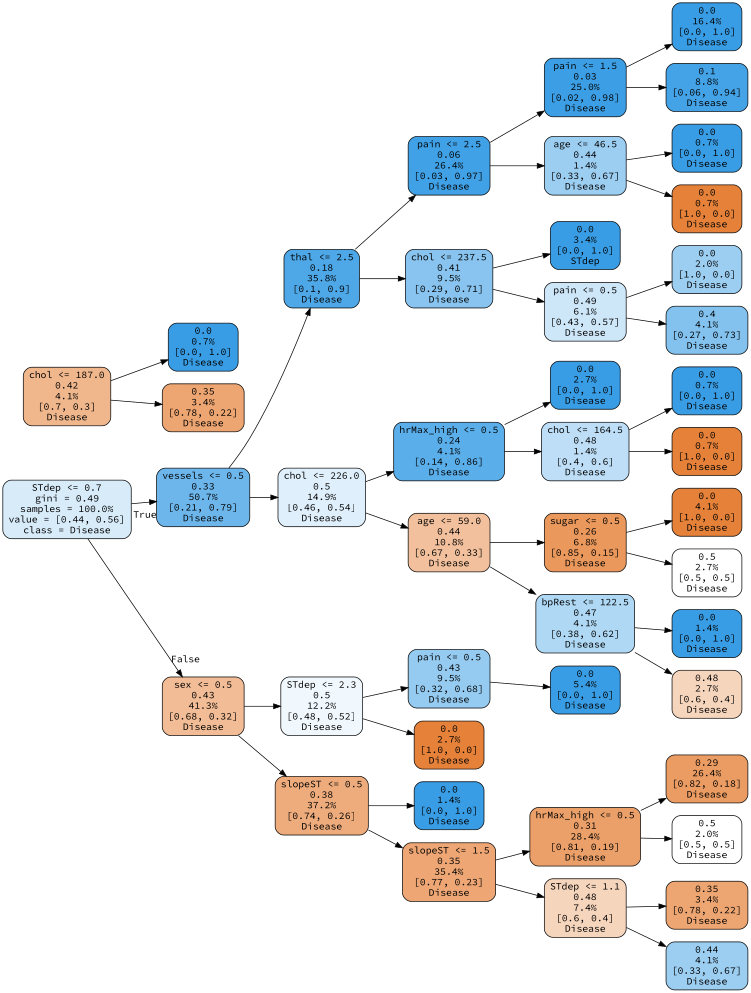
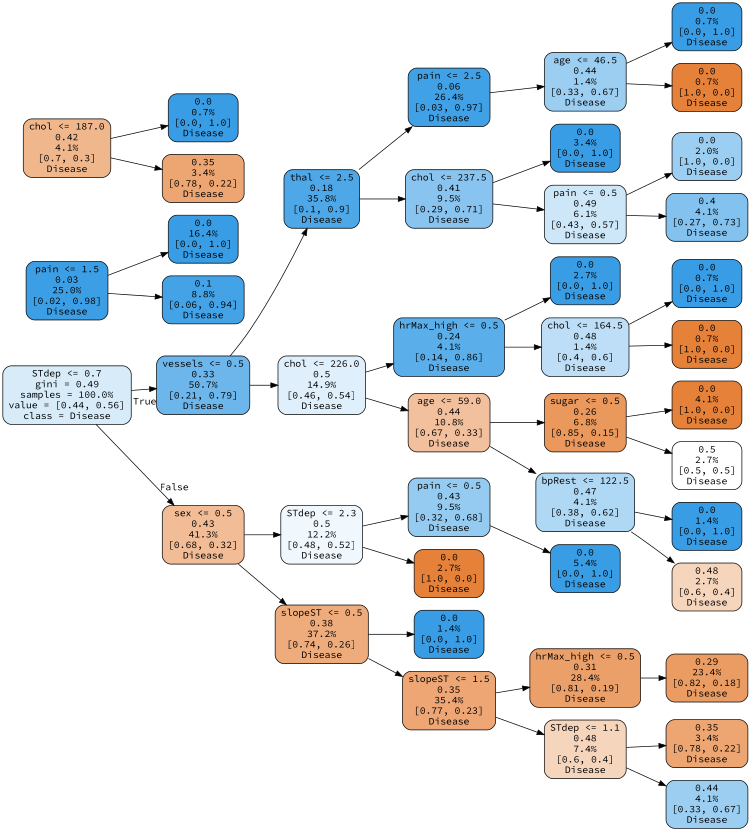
edge "pain <= 2.5 0.06 26.4% [0.03, 0.97] Disease" -> "pain <= 1.5 0.03 25.0% [0.02, 0.98] Disease": removed
node "0.0 3.4% [0.0, 1.0] STdep": label "0.0 3.4% [0.0, 1.0] STdep" -> "0.0 3.4% [0.0, 1.0] Disease"
node "0.29 26.4% [0.82, 0.18] Disease": label "0.29 26.4% [0.82, 0.18] Disease" -> "0.29 23.4% [0.82, 0.18] Disease"
node "0.5 2.0% [0.5, 0.5] Disease": removed
